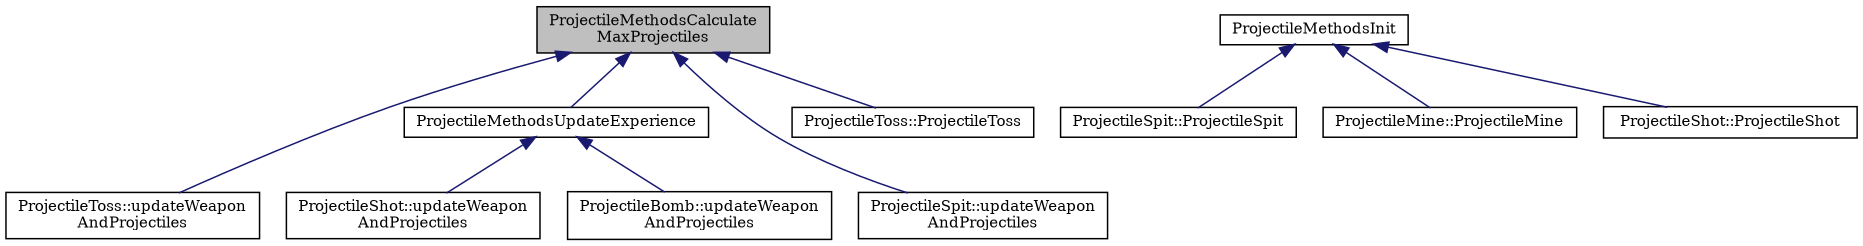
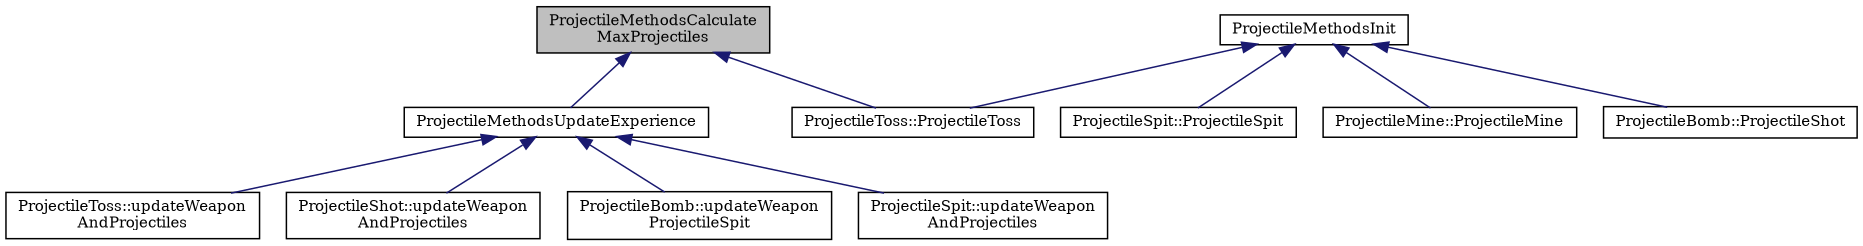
edge "ProjectileToss::ProjectileToss" -> "ProjectileMethodsInit": added
edge "ProjectileToss::updateWeapon AndProjectiles" -> "ProjectileMethodsCalculate MaxProjectiles": now "ProjectileToss::updateWeapon AndProjectiles" -> "ProjectileMethodsUpdateExperience"
node "ProjectileShot::ProjectileShot": label "ProjectileShot::ProjectileShot" -> "ProjectileBomb::ProjectileShot"
edge "ProjectileSpit::updateWeapon AndProjectiles" -> "ProjectileMethodsCalculate MaxProjectiles": now "ProjectileSpit::updateWeapon AndProjectiles" -> "ProjectileMethodsUpdateExperience"
node "ProjectileBomb::updateWeapon AndProjectiles": label "ProjectileBomb::updateWeapon AndProjectiles" -> "ProjectileBomb::updateWeapon ProjectileSpit"
